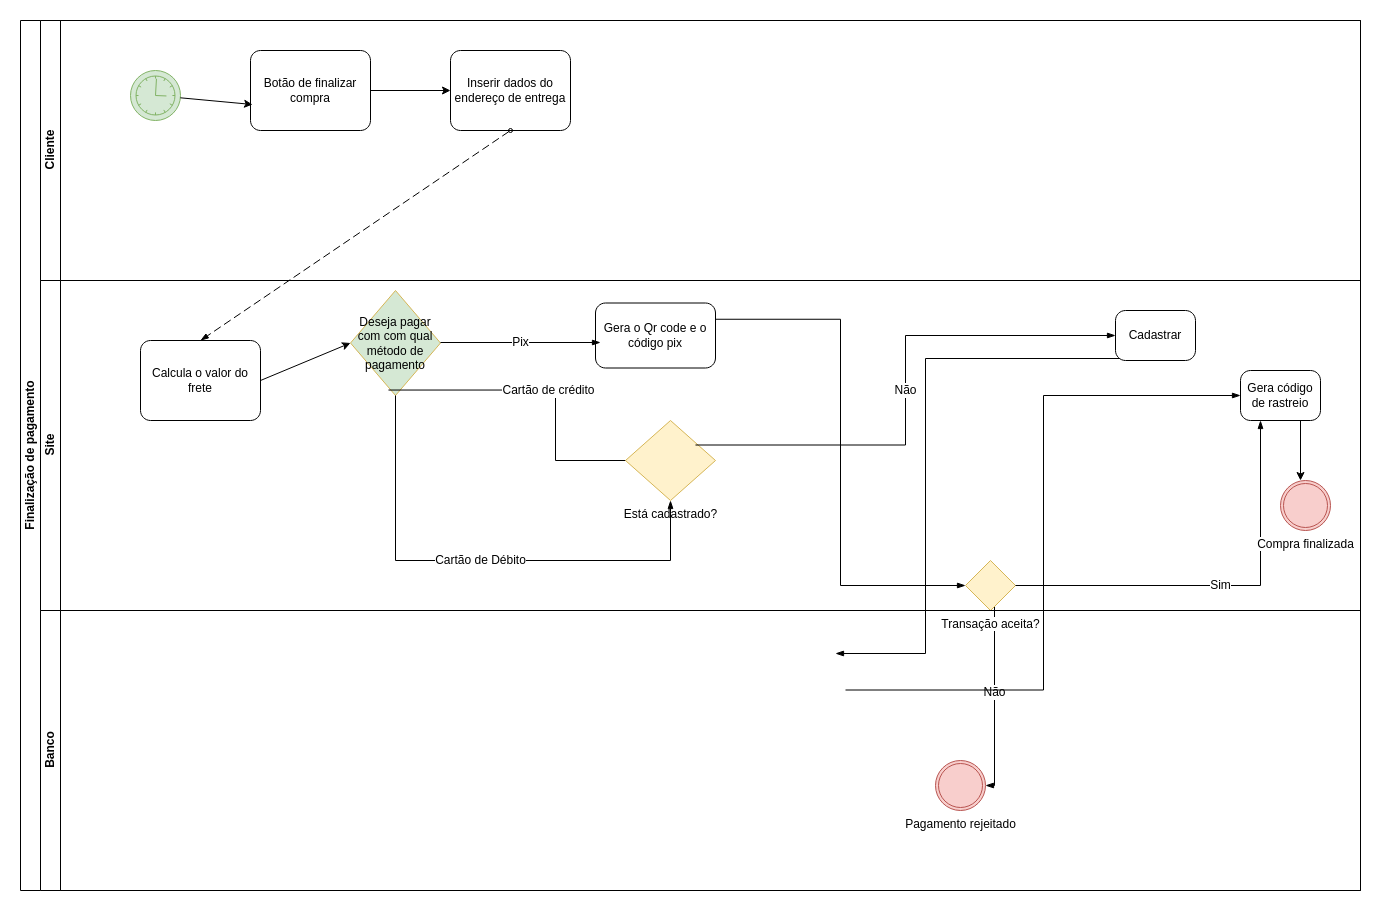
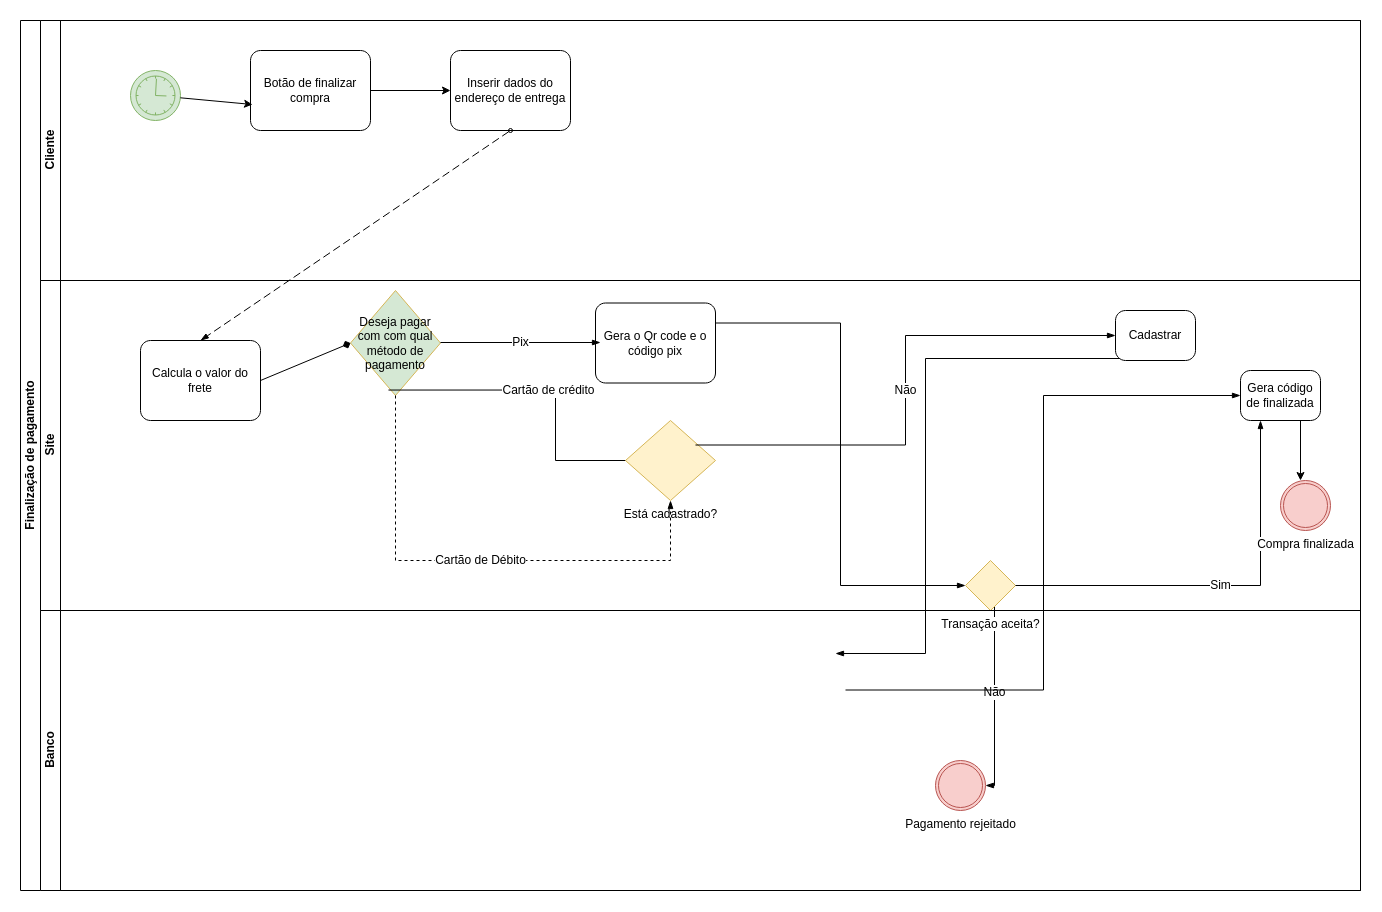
node "Gera o Qr code e o código pix": size 120x65 -> 120x80
edge "Calcula o valor do frete" -> "Deseja pagar com com qual método de pagamento": arrowhead classic -> diamond
node "Gera código de rastreio": label "Gera código de rastreio" -> "Gera código de finalizada"
edge "Deseja pagar com com qual método de pagamento" -> "Está cadastrado?": style solid -> dashed
